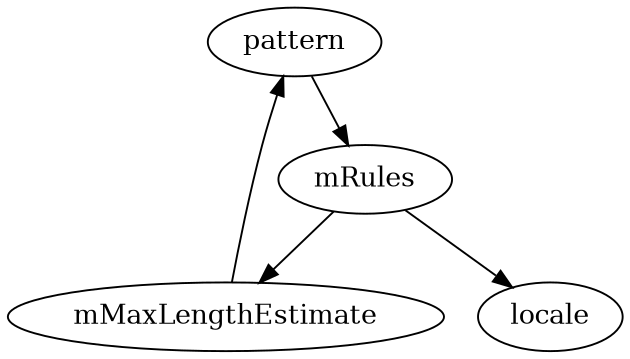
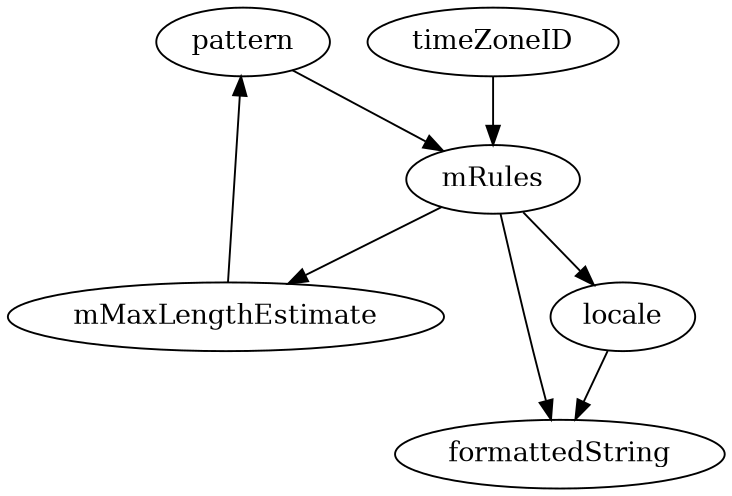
node "timeZoneID": added
node "formattedString": added
